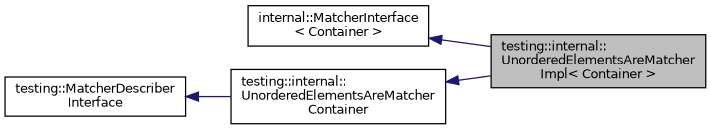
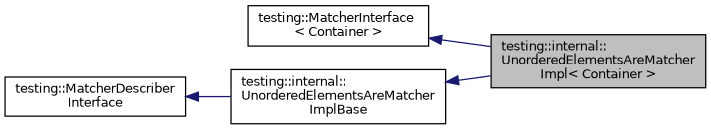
node "internal::MatcherInterface < Container >": label "internal::MatcherInterface < Container >" -> "testing::MatcherInterface < Container >"
node "testing::internal:: UnorderedElementsAreMatcher Container": label "testing::internal:: UnorderedElementsAreMatcher Container" -> "testing::internal:: UnorderedElementsAreMatcher ImplBase"
